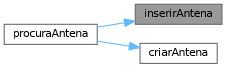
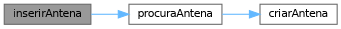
edge "procuraAntena" -> "inserirAntena": reversed
